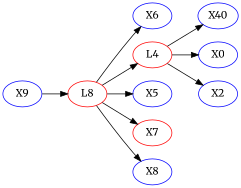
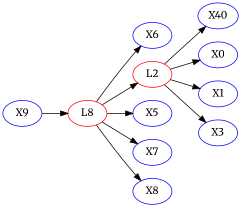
node "L4": label "L4" -> "L2"
node "X2": label "X2" -> "X1"
node "X7": color red -> blue
node "X3": added
